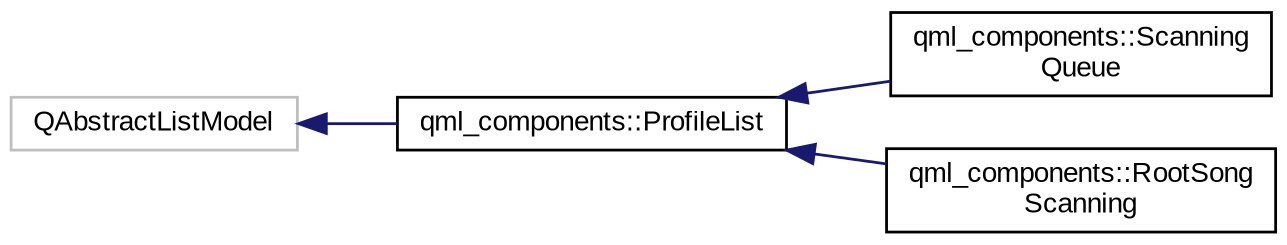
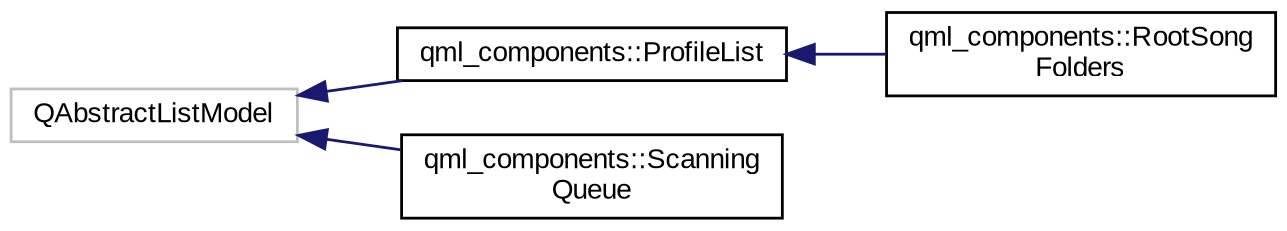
edge "qml_components::Scanning Queue" -> "qml_components::ProfileList": now "qml_components::Scanning Queue" -> "QAbstractListModel"
node "qml_components::RootSong Scanning": label "qml_components::RootSong Scanning" -> "qml_components::RootSong Folders"
